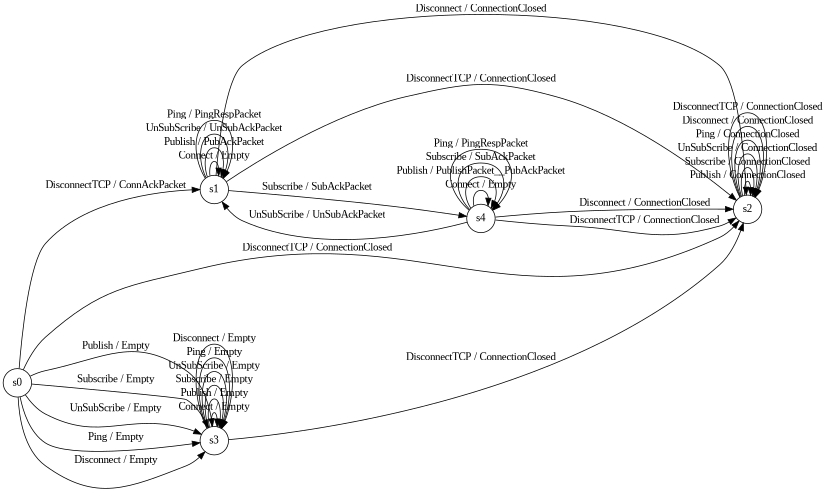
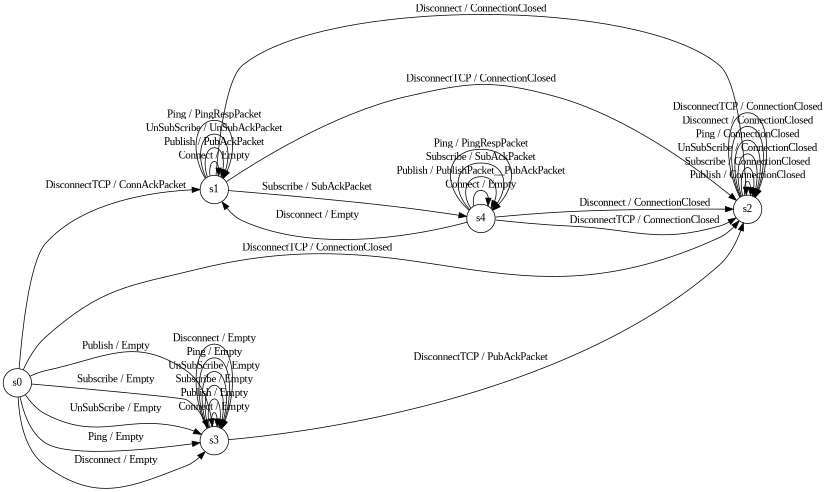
edge "s4" -> "s1": label "UnSubScribe / UnSubAckPacket" -> "Disconnect / Empty"
edge "s3" -> "s2": label "DisconnectTCP / ConnectionClosed" -> "DisconnectTCP / PubAckPacket"
